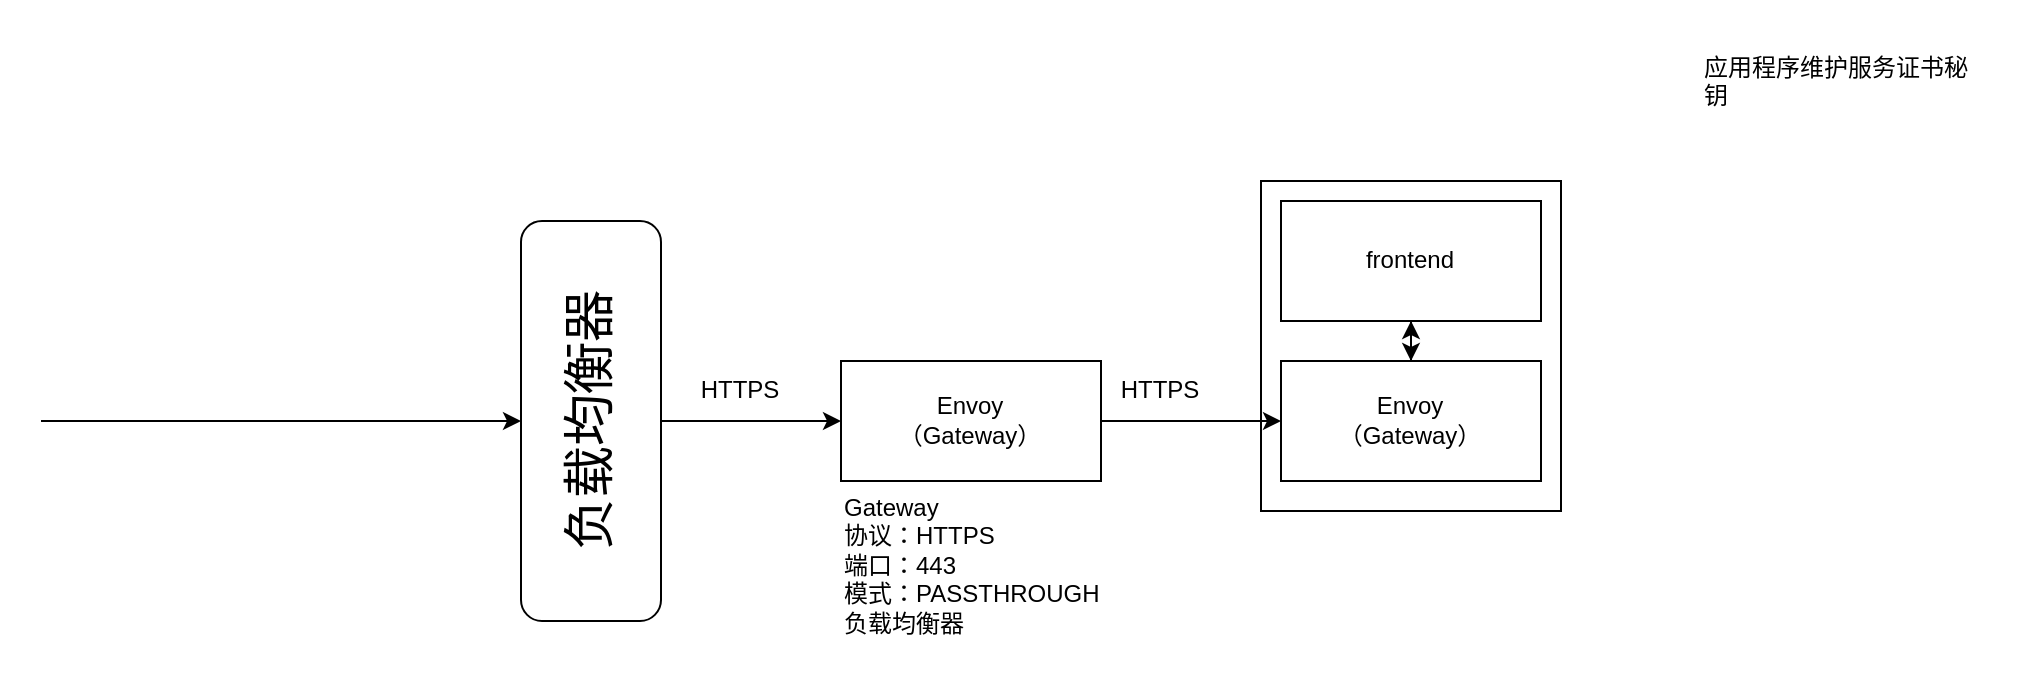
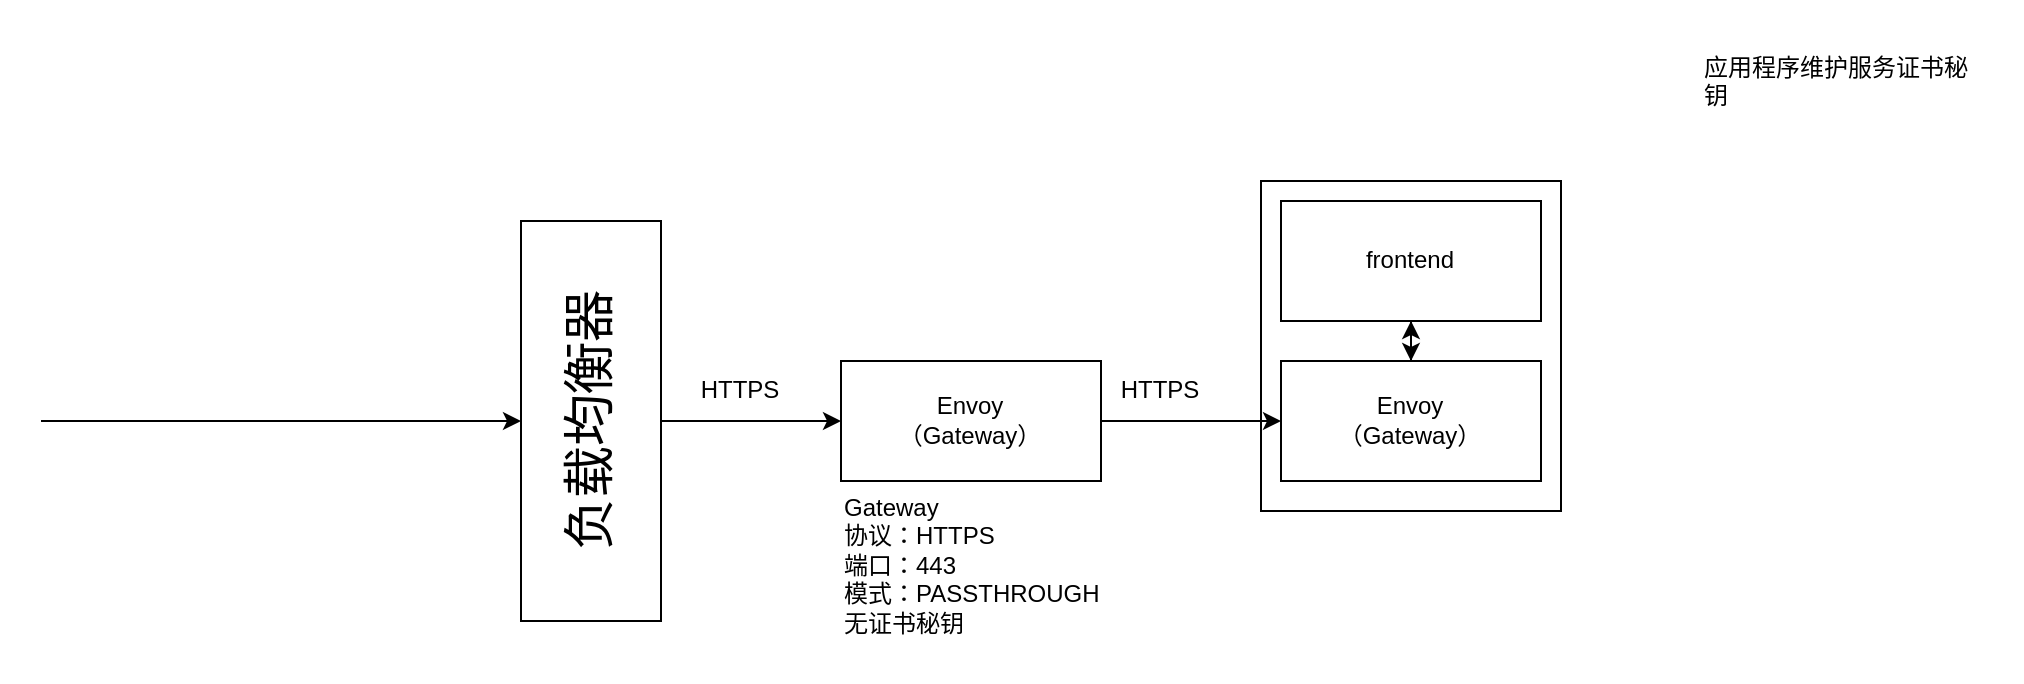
node "负载均衡器": shape rounded rectangle -> rectangle
node "Gateway 协议：HTTPS 端口：443 模式：PASSTHROUGH 负载均衡器": label "Gateway 协议：HTTPS 端口：443 模式：PASSTHROUGH 负载均衡器" -> "Gateway 协议：HTTPS 端口：443 模式：PASSTHROUGH 无证书秘钥"
